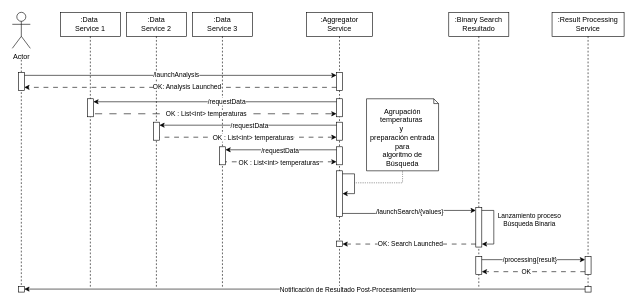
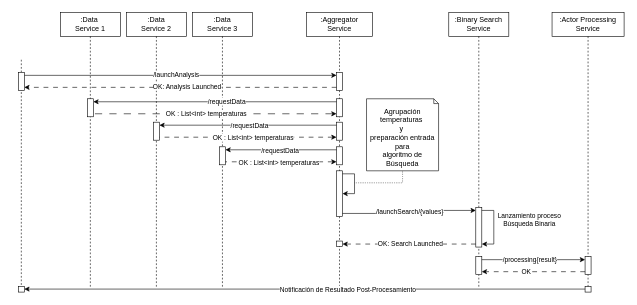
node ":Binary Search Resultado": label ":Binary Search Resultado" -> ":Binary Search Service"
node ":Result Processing Service": label ":Result Processing Service" -> ":Actor Processing Service"
node "Actor": removed
